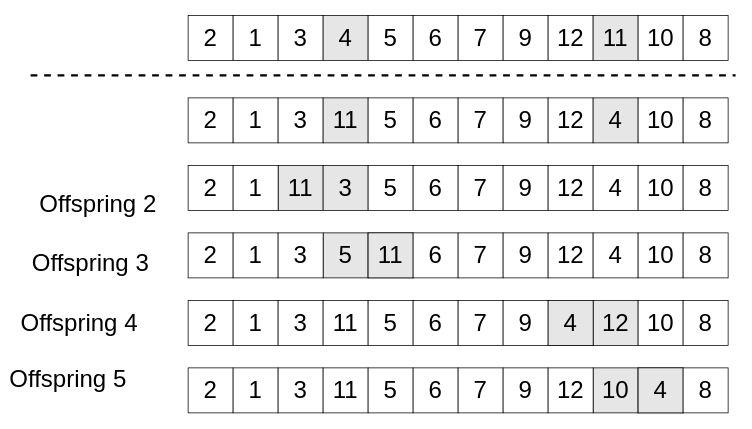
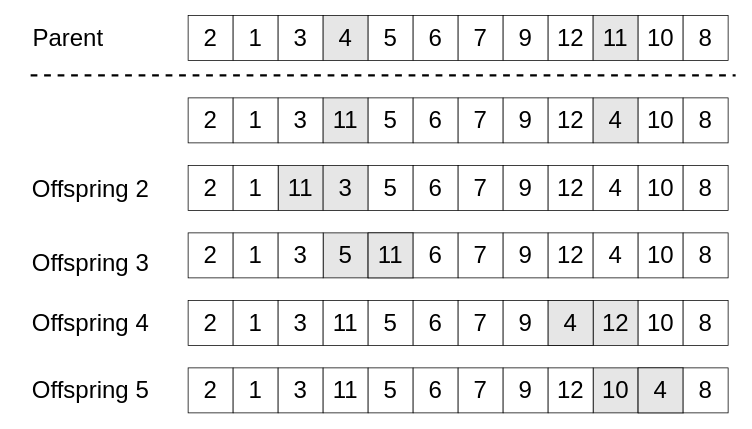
node "Parent": added
node "Offspring 2": moved (98, 204) -> (90, 189)
node "Offspring 4": moved (79, 323) -> (90, 323)
node "Offspring 5": moved (68, 379) -> (90, 390)
